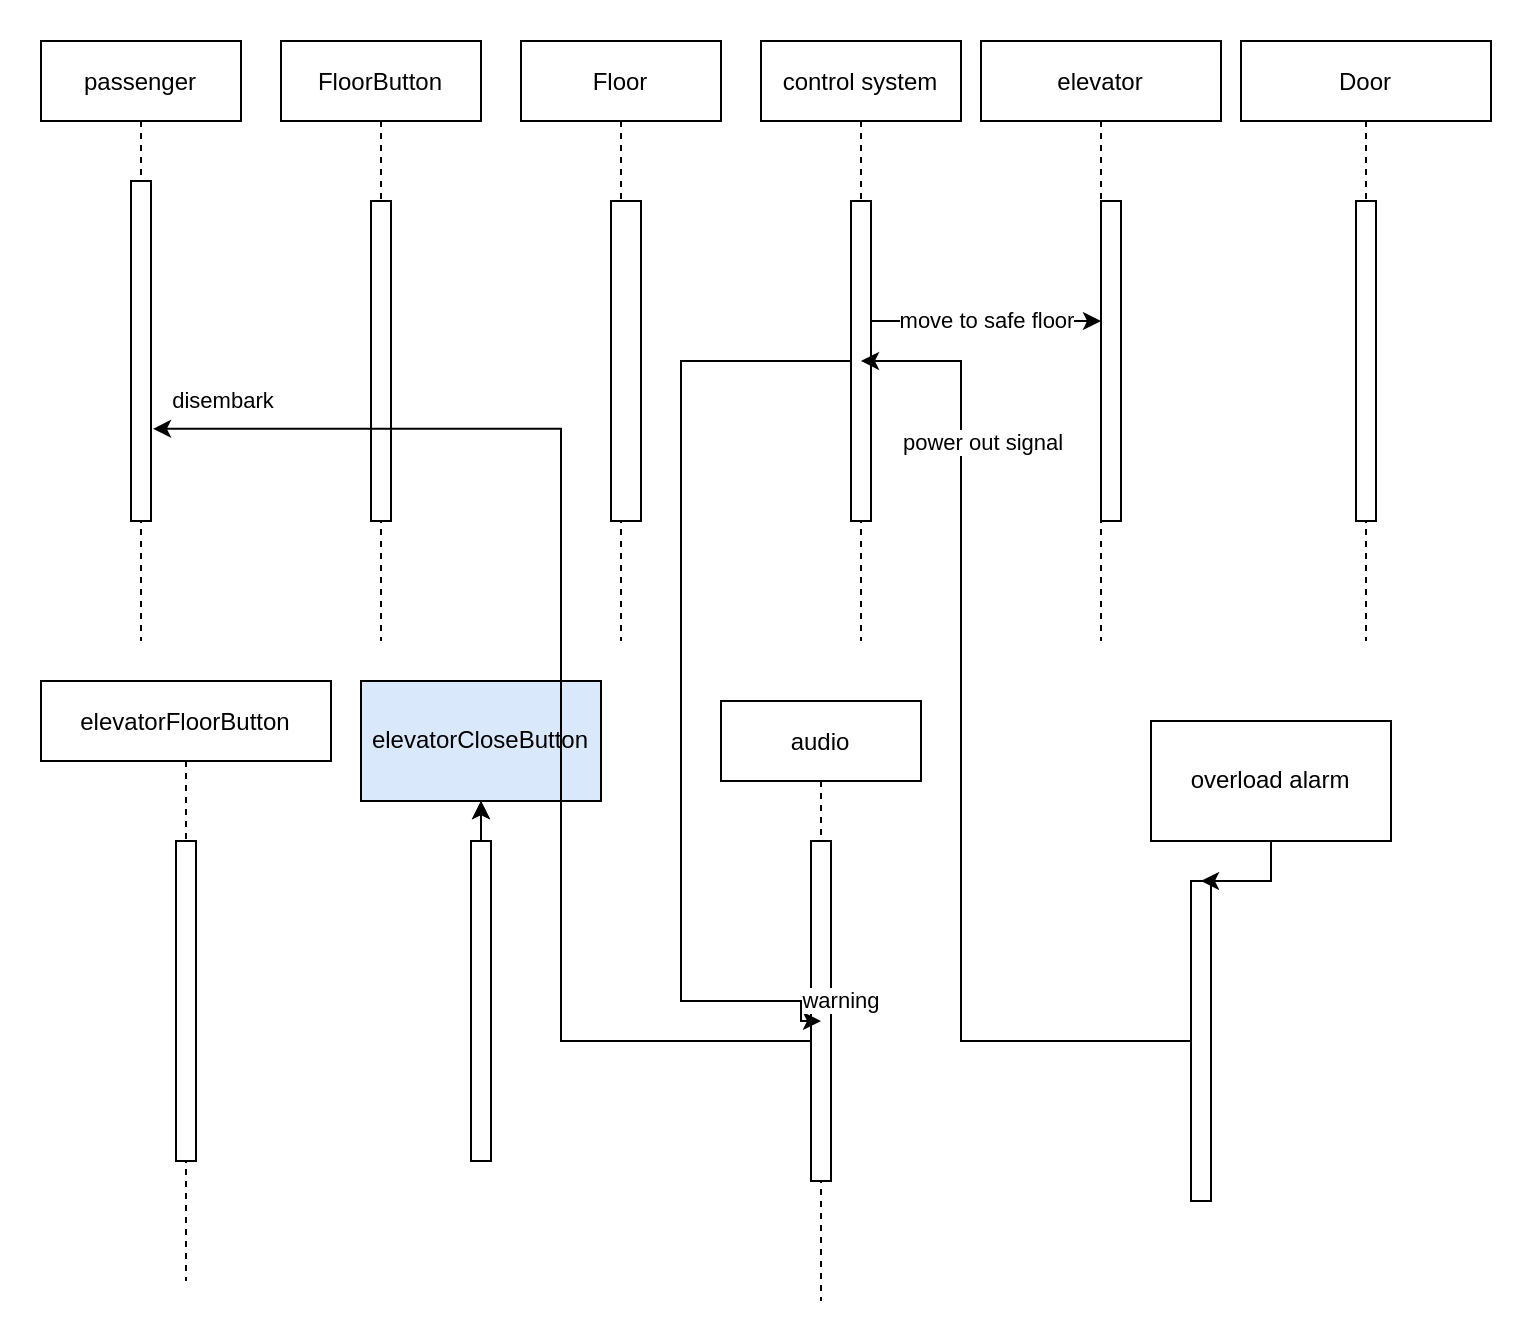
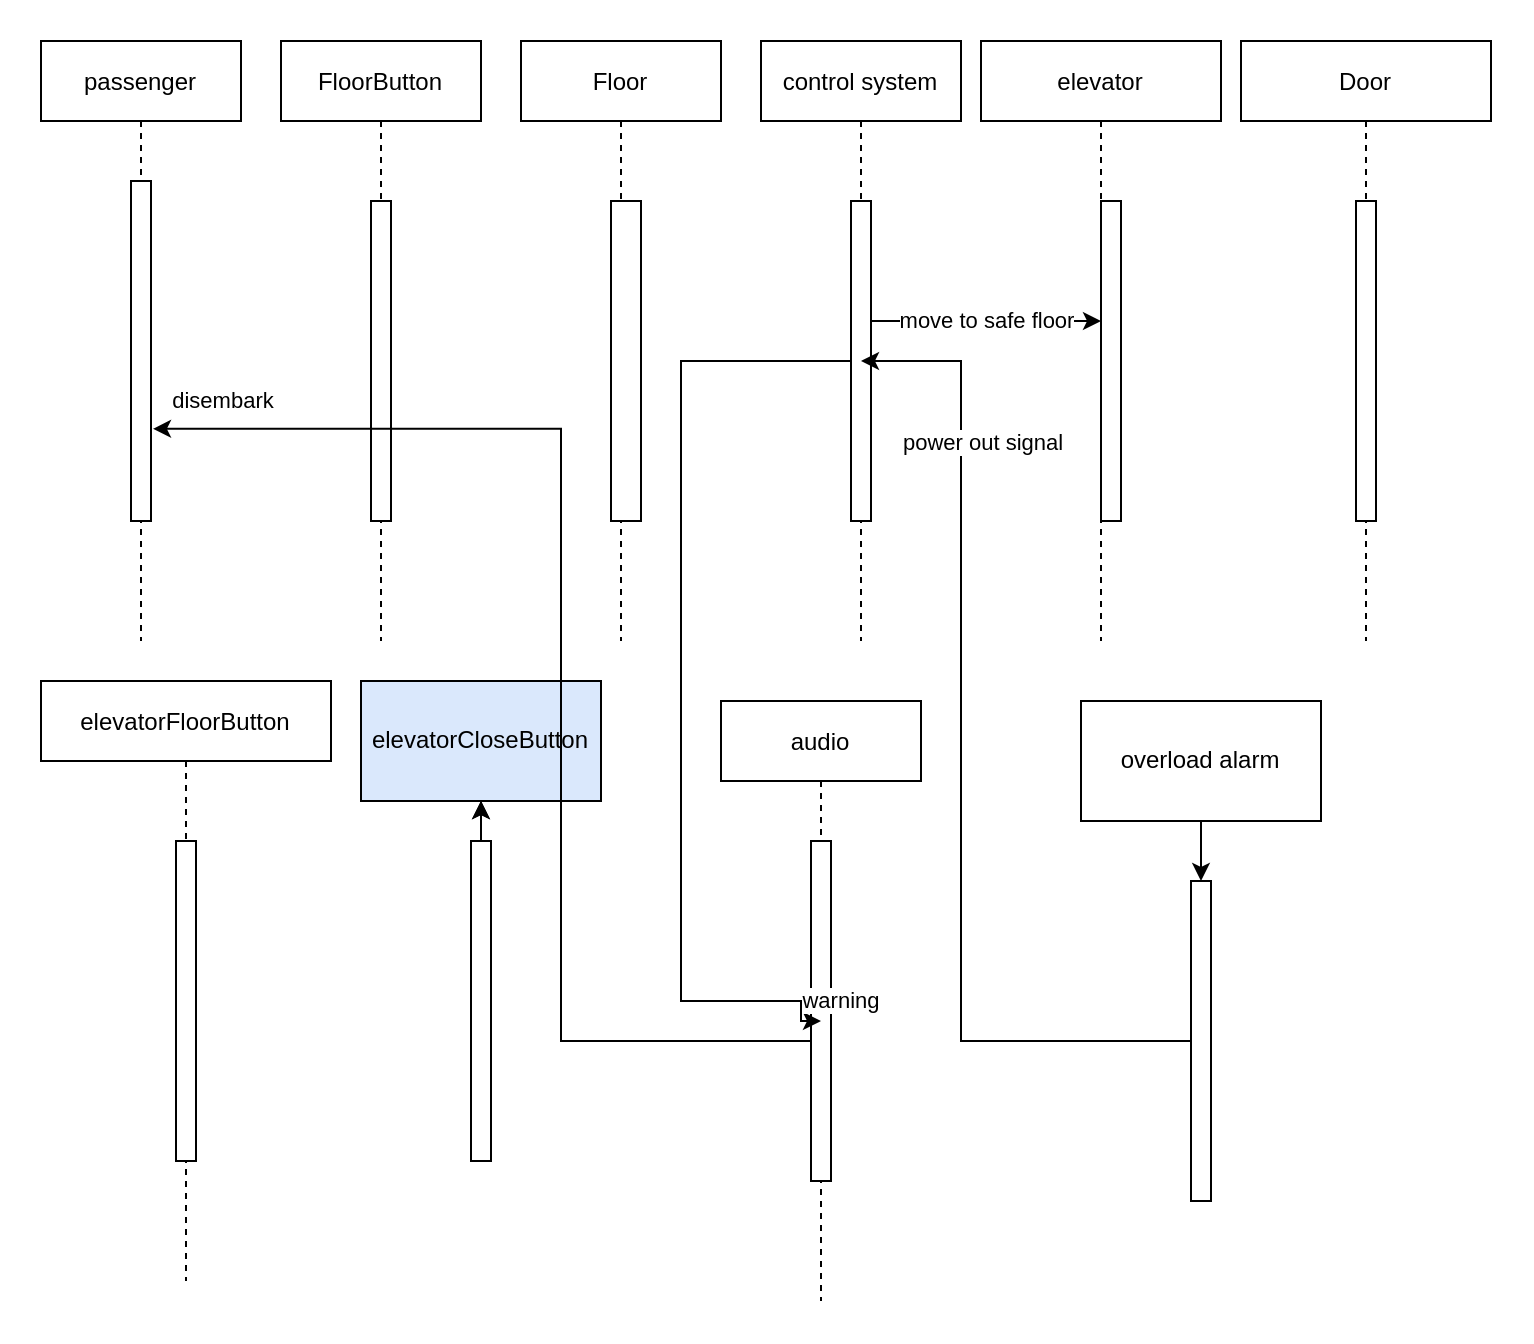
node "overload alarm": moved (1271, 781) -> (1201, 761)
